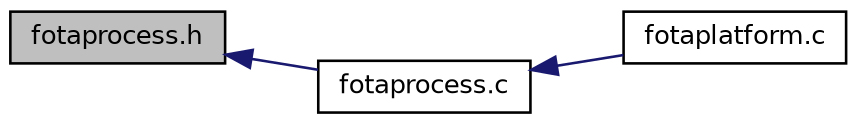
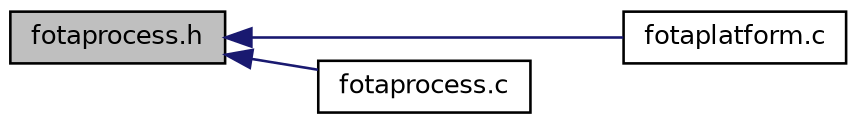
edge "fotaplatform.c" -> "fotaprocess.c": now "fotaplatform.c" -> "fotaprocess.h"
